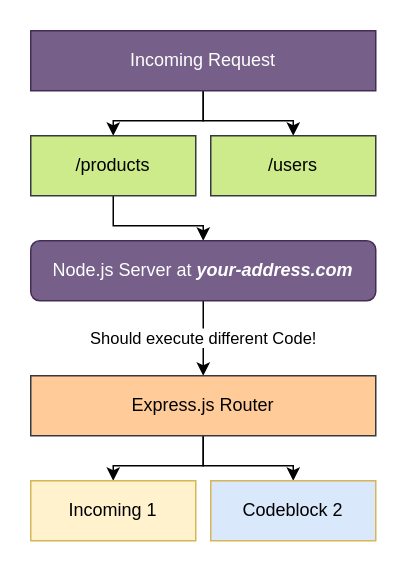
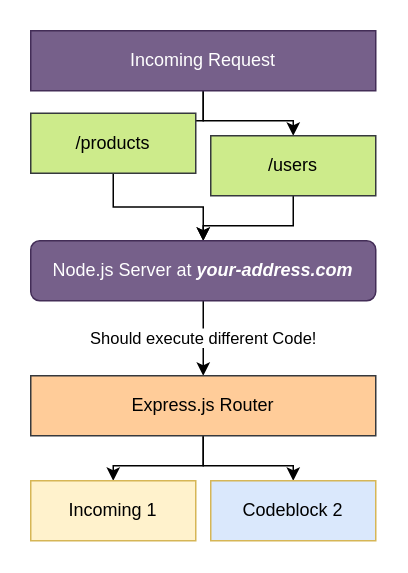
node "/products": moved (113, 166) -> (113, 143)
edge "/users" -> "Node.js Server at your-address.com": added
